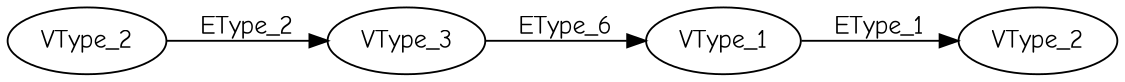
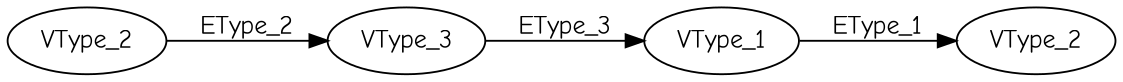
edge "VType_3" -> "VType_1": label "EType_6" -> "EType_3"
